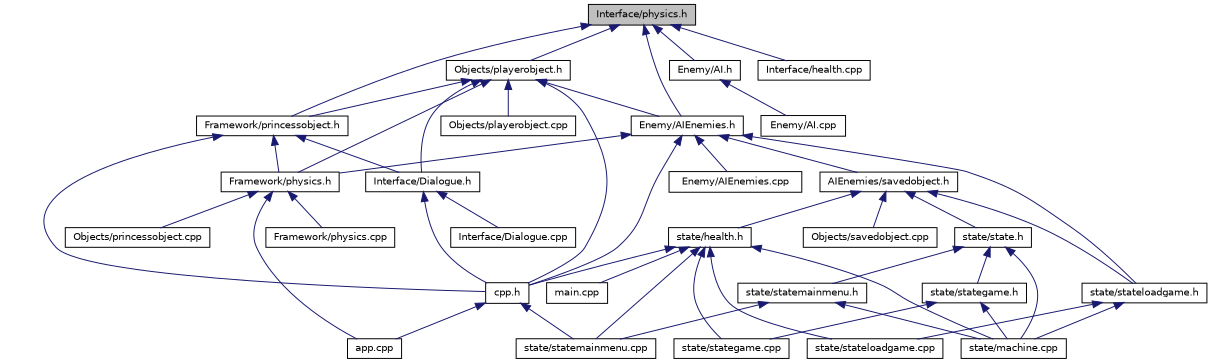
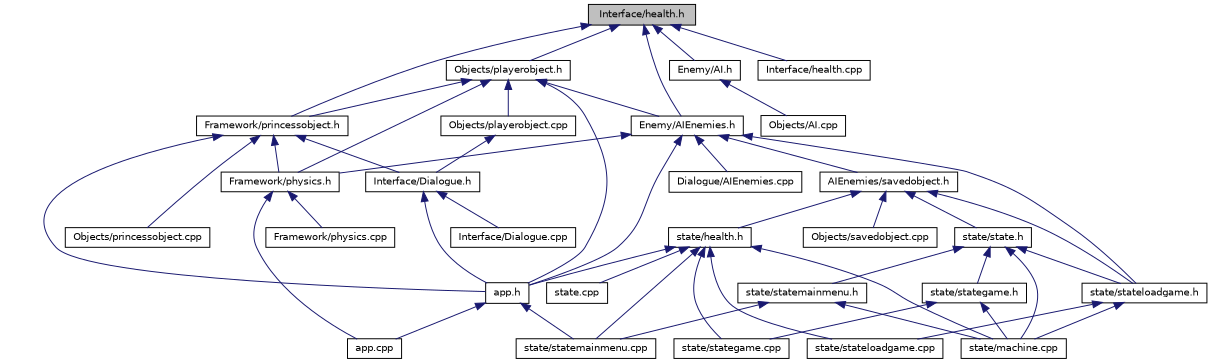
node "Interface/physics.h": label "Interface/physics.h" -> "Interface/health.h"
edge "Interface/Dialogue.h" -> "Objects/playerobject.h": now "Interface/Dialogue.h" -> "Objects/playerobject.cpp"
node "Enemy/AI.cpp": label "Enemy/AI.cpp" -> "Objects/AI.cpp"
node "Enemy/AIEnemies.cpp": label "Enemy/AIEnemies.cpp" -> "Dialogue/AIEnemies.cpp"
edge "Objects/princessobject.cpp" -> "Framework/physics.h": now "Objects/princessobject.cpp" -> "Framework/princessobject.h"
edge "state/stateloadgame.h" -> "state/state.h": added
node "cpp.h": label "cpp.h" -> "app.h"
node "main.cpp": label "main.cpp" -> "state.cpp"
